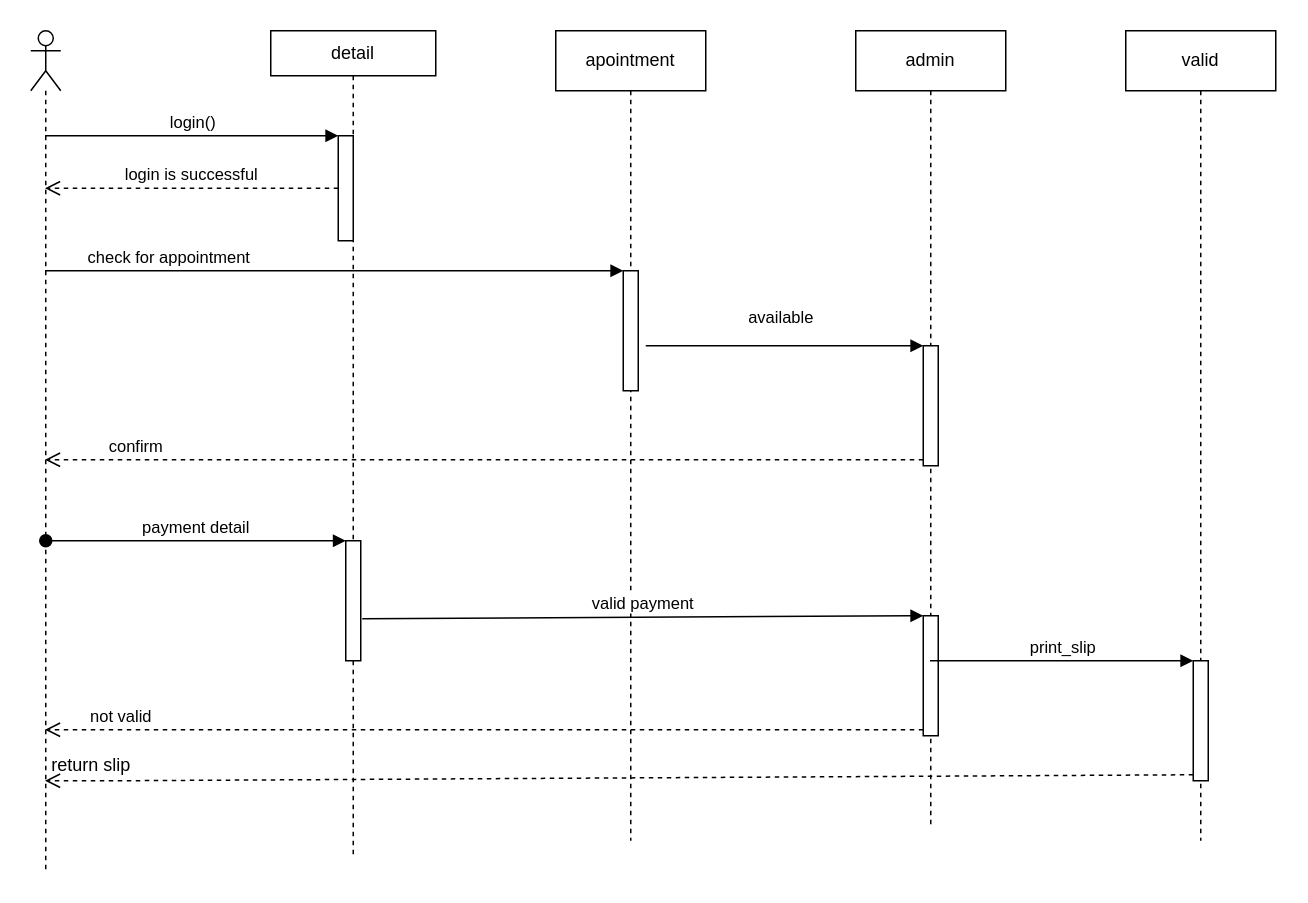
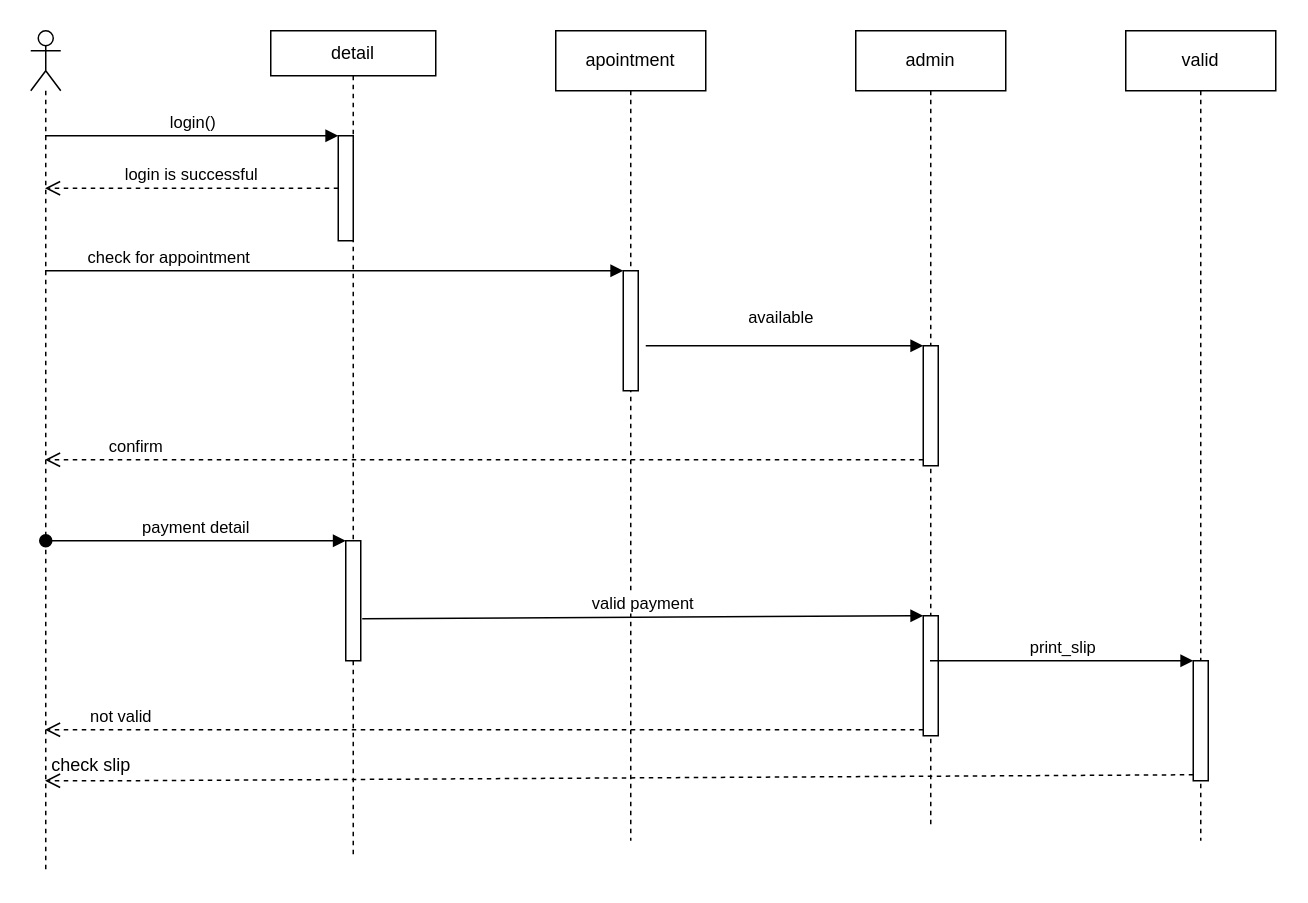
node "return slip": label "return slip" -> "check slip"
